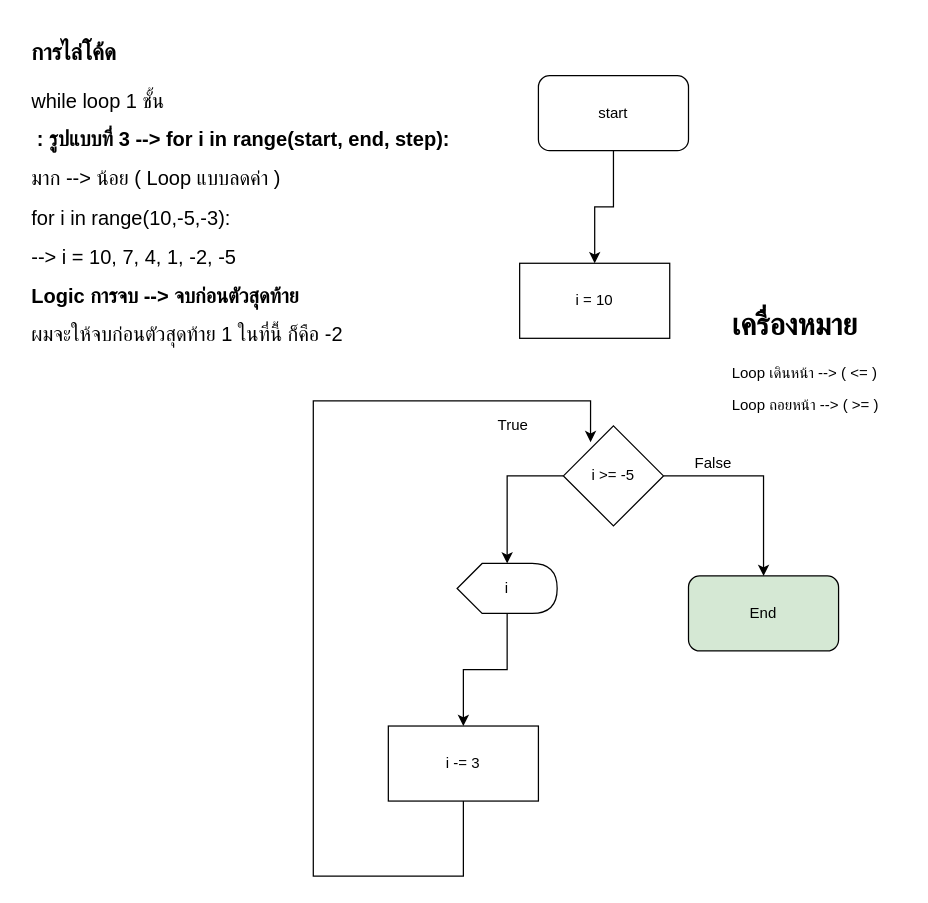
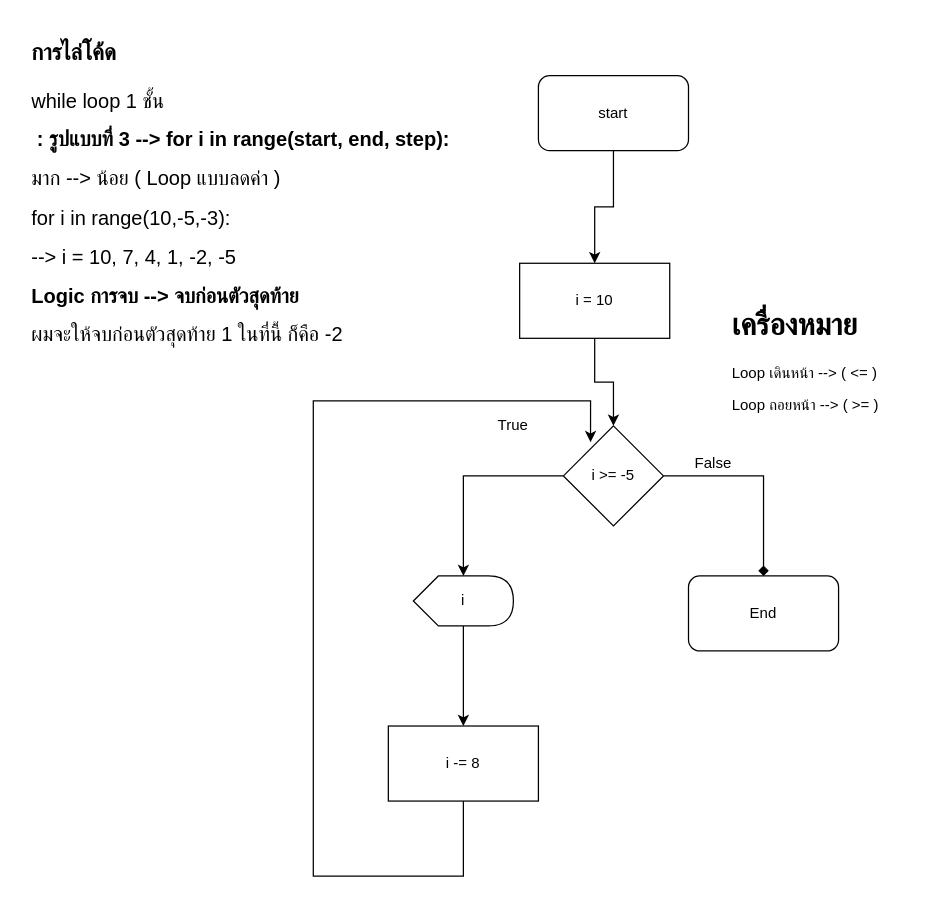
edge "i = 10" -> "i >= -5": added
edge "i >= -5" -> "End": arrowhead classic -> diamond
node "i": moved (507, 588) -> (463, 601)
node "End": fillcolor #d5e8d4 -> #ffffff
node "i -= 3": label "i -= 3" -> "i -= 8"
